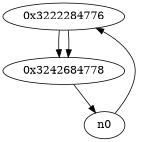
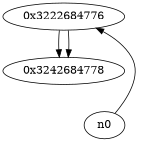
node "0x3222284776": label "0x3222284776" -> "0x3222684776"
edge "0x3242684778" -> "n0": removed
